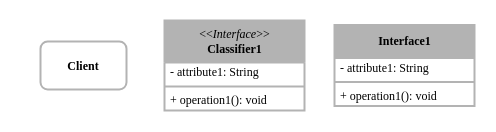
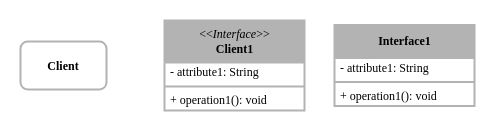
node "<<Interface>> Classifier1": label "<<Interface>> Classifier1" -> "<<Interface>> Client1"
node "Client": moved (84, 66) -> (64, 66)
